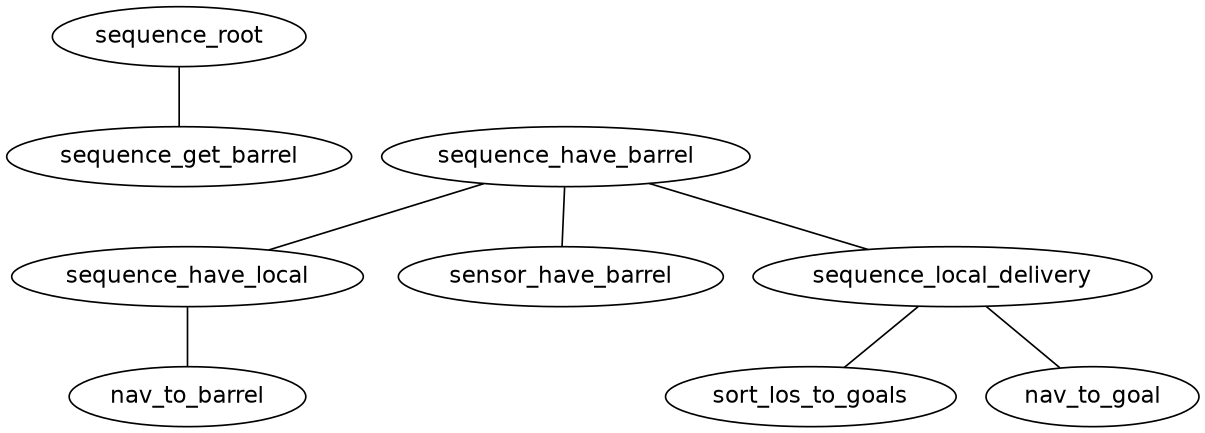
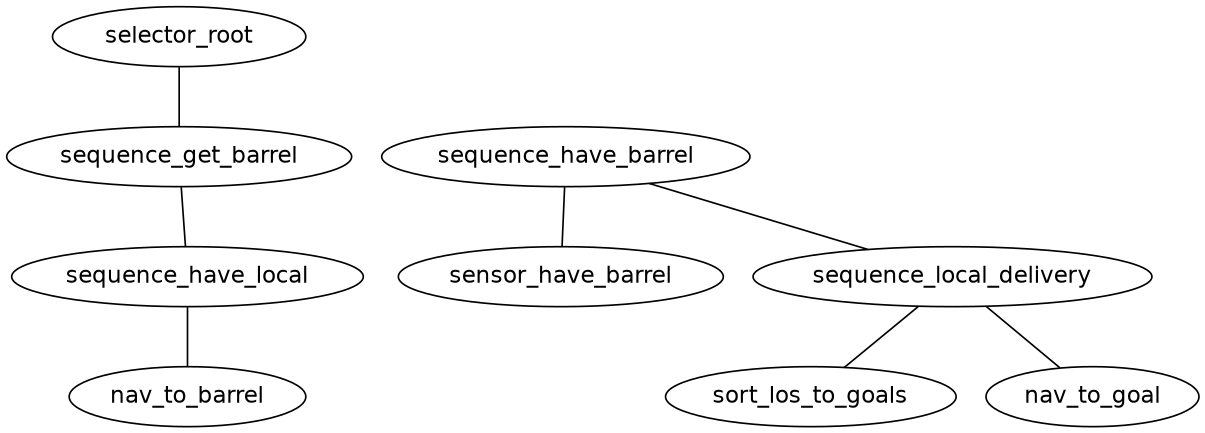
node "sequence_root": label "sequence_root" -> "selector_root"
edge "sequence_have_barrel" -- "sequence_have_local": now "sequence_get_barrel" -- "sequence_have_local"
